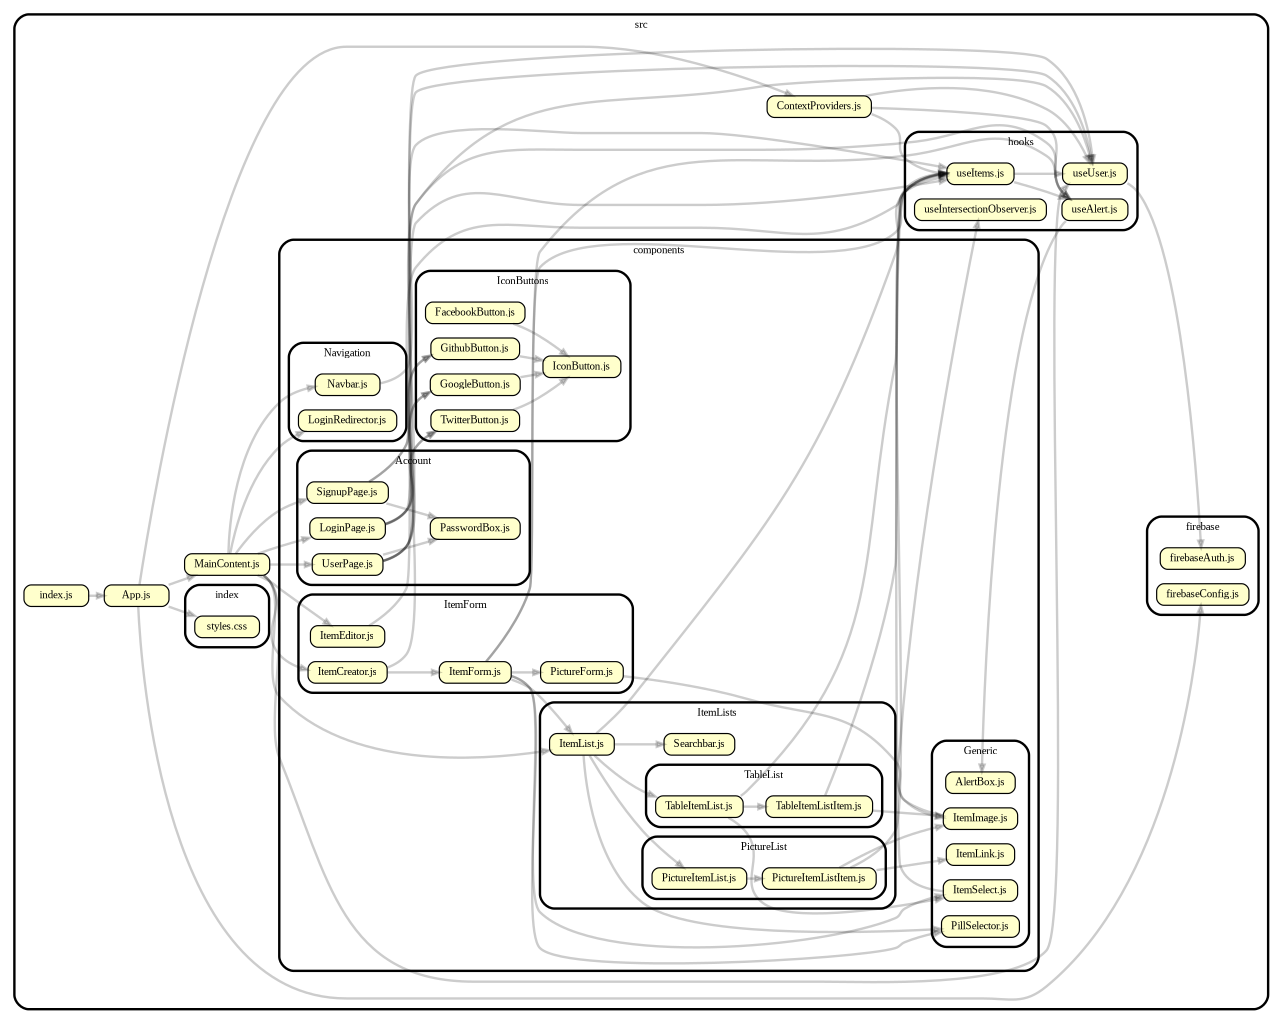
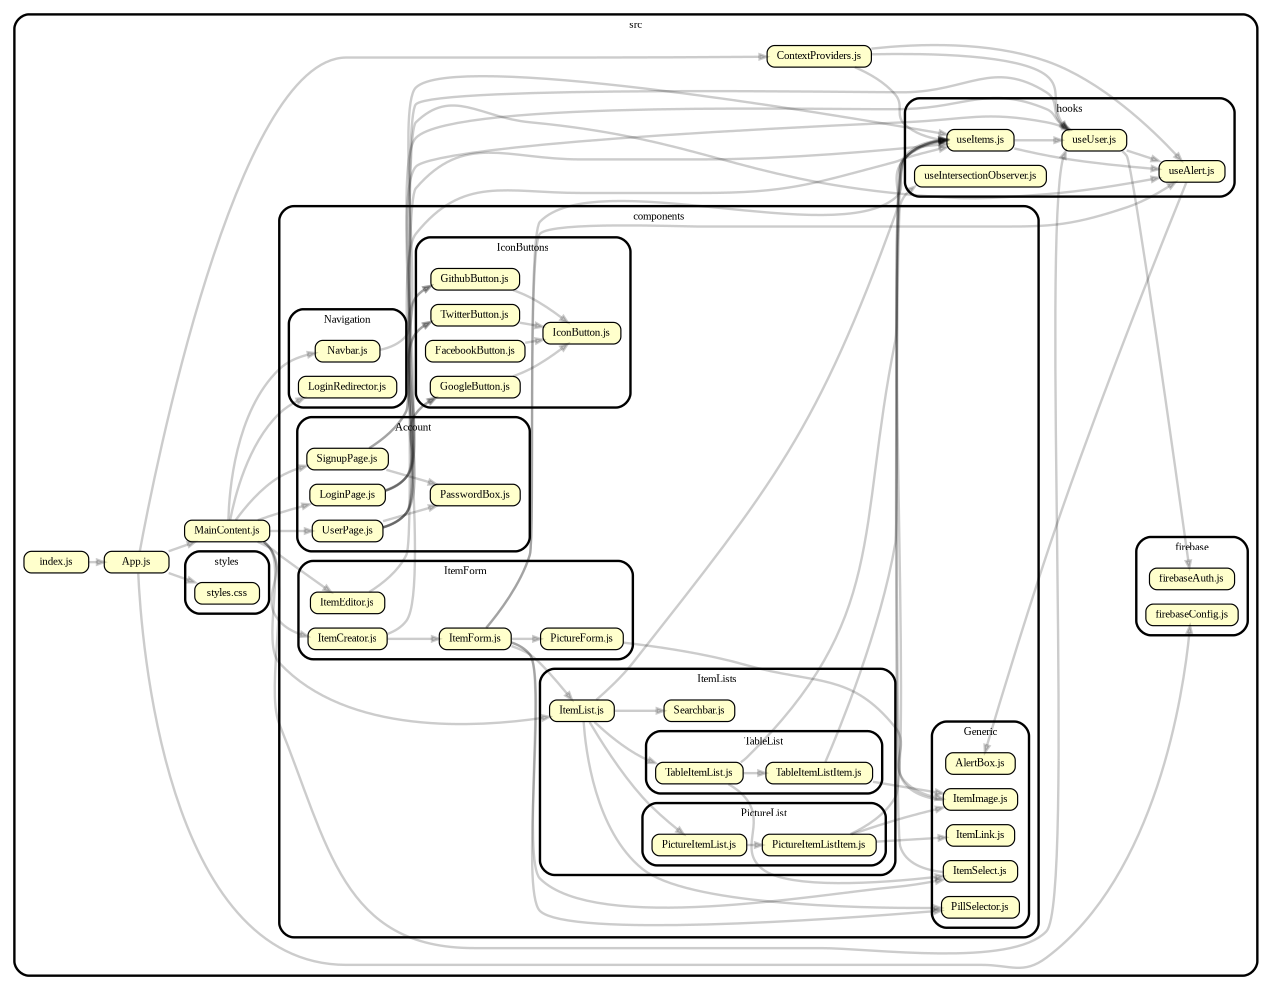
edge "useUser.js" -> "useAlert.js": added
cluster "index": label "index" -> "styles"
